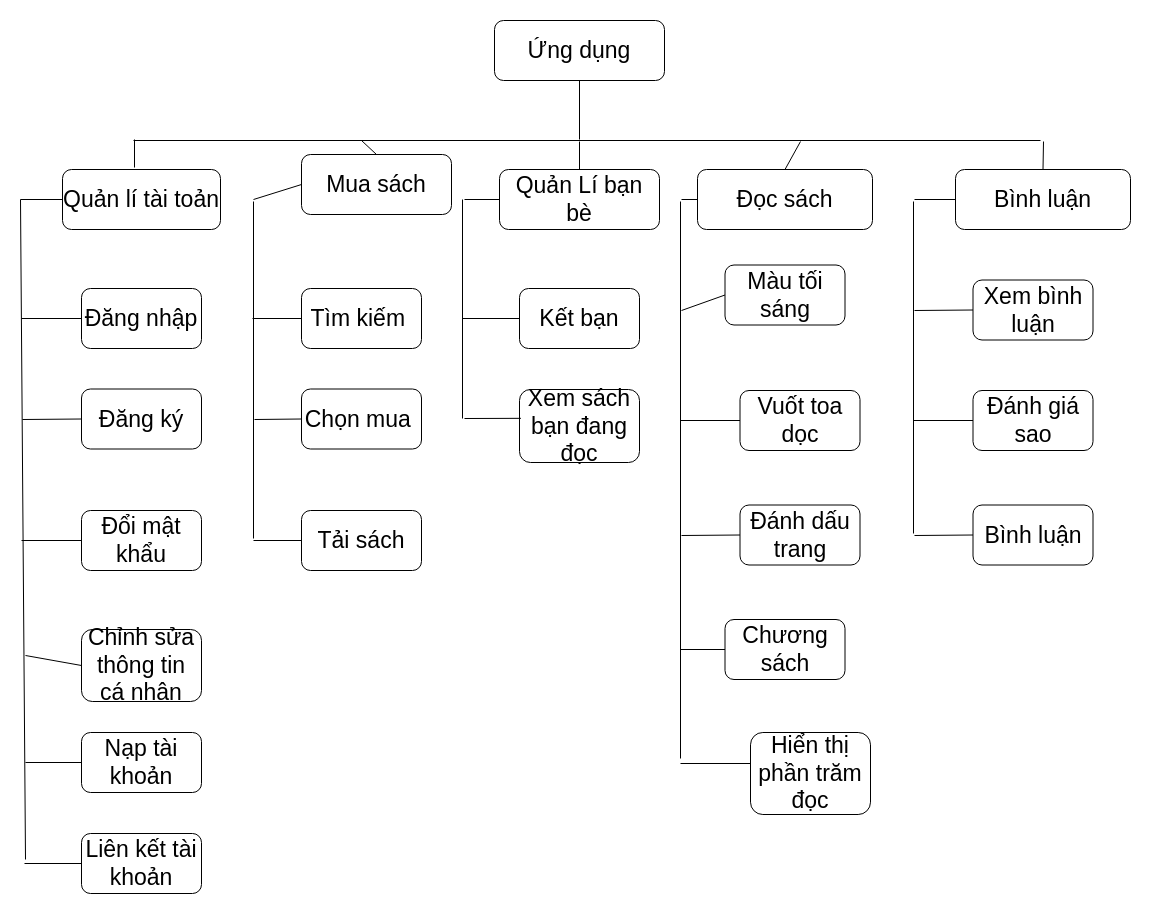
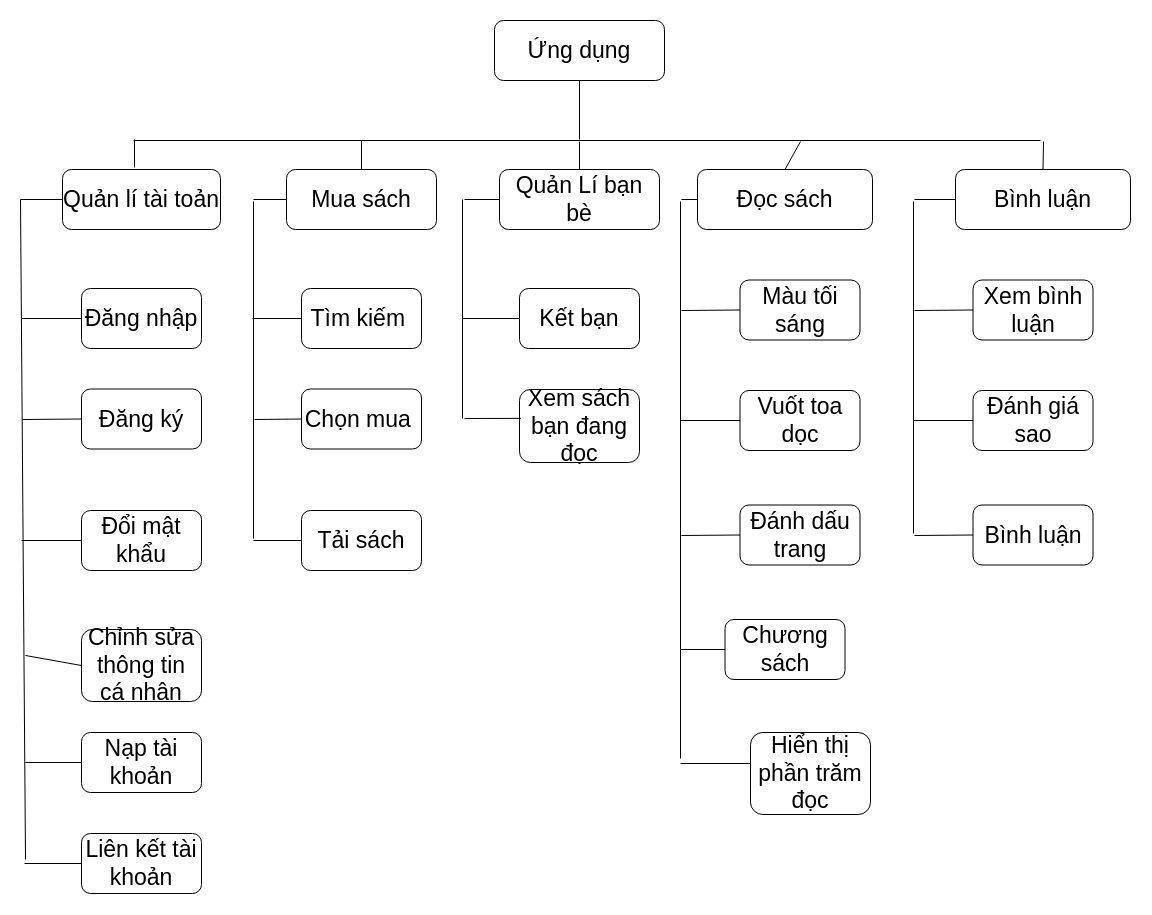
node "Mua sách": moved (377, 185) -> (362, 200)
node "Màu tối sáng": moved (785, 295) -> (800, 310)
